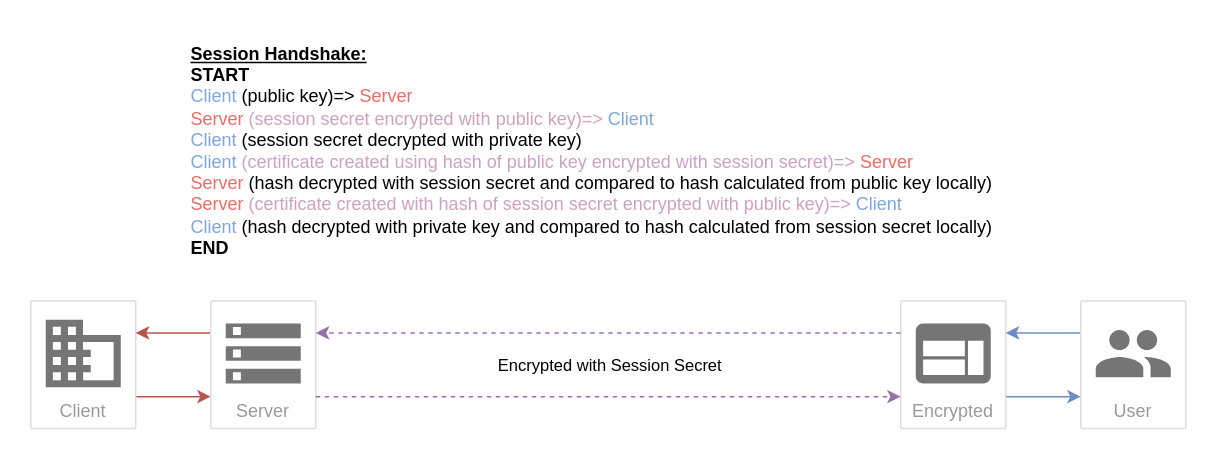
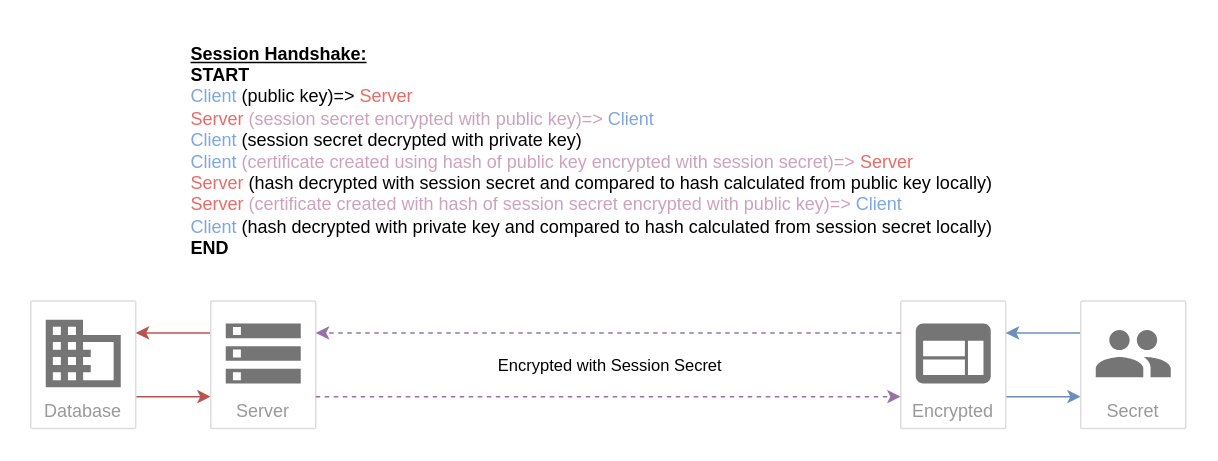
node "Client": label "Client" -> "Database"
node "User": label "User" -> "Secret"
